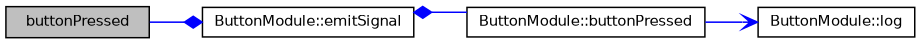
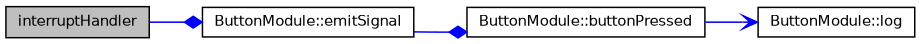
edge "ButtonModule::buttonPressed" -> "ButtonModule::emitSignal": reversed
node "buttonPressed": label "buttonPressed" -> "interruptHandler"
